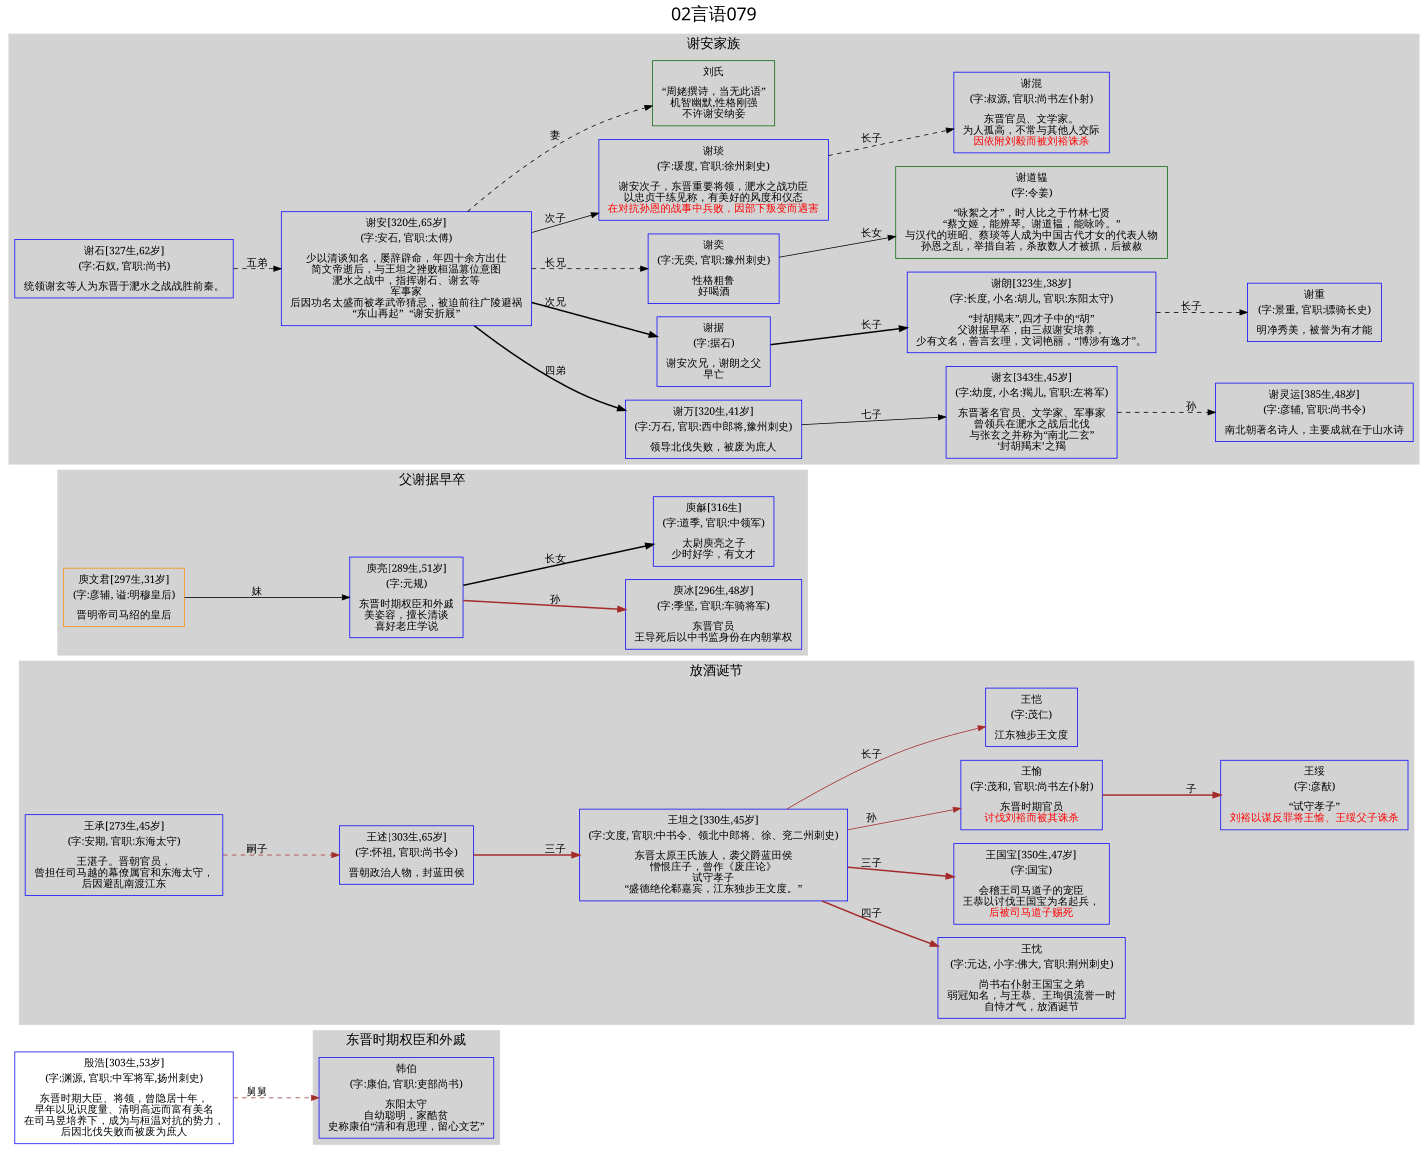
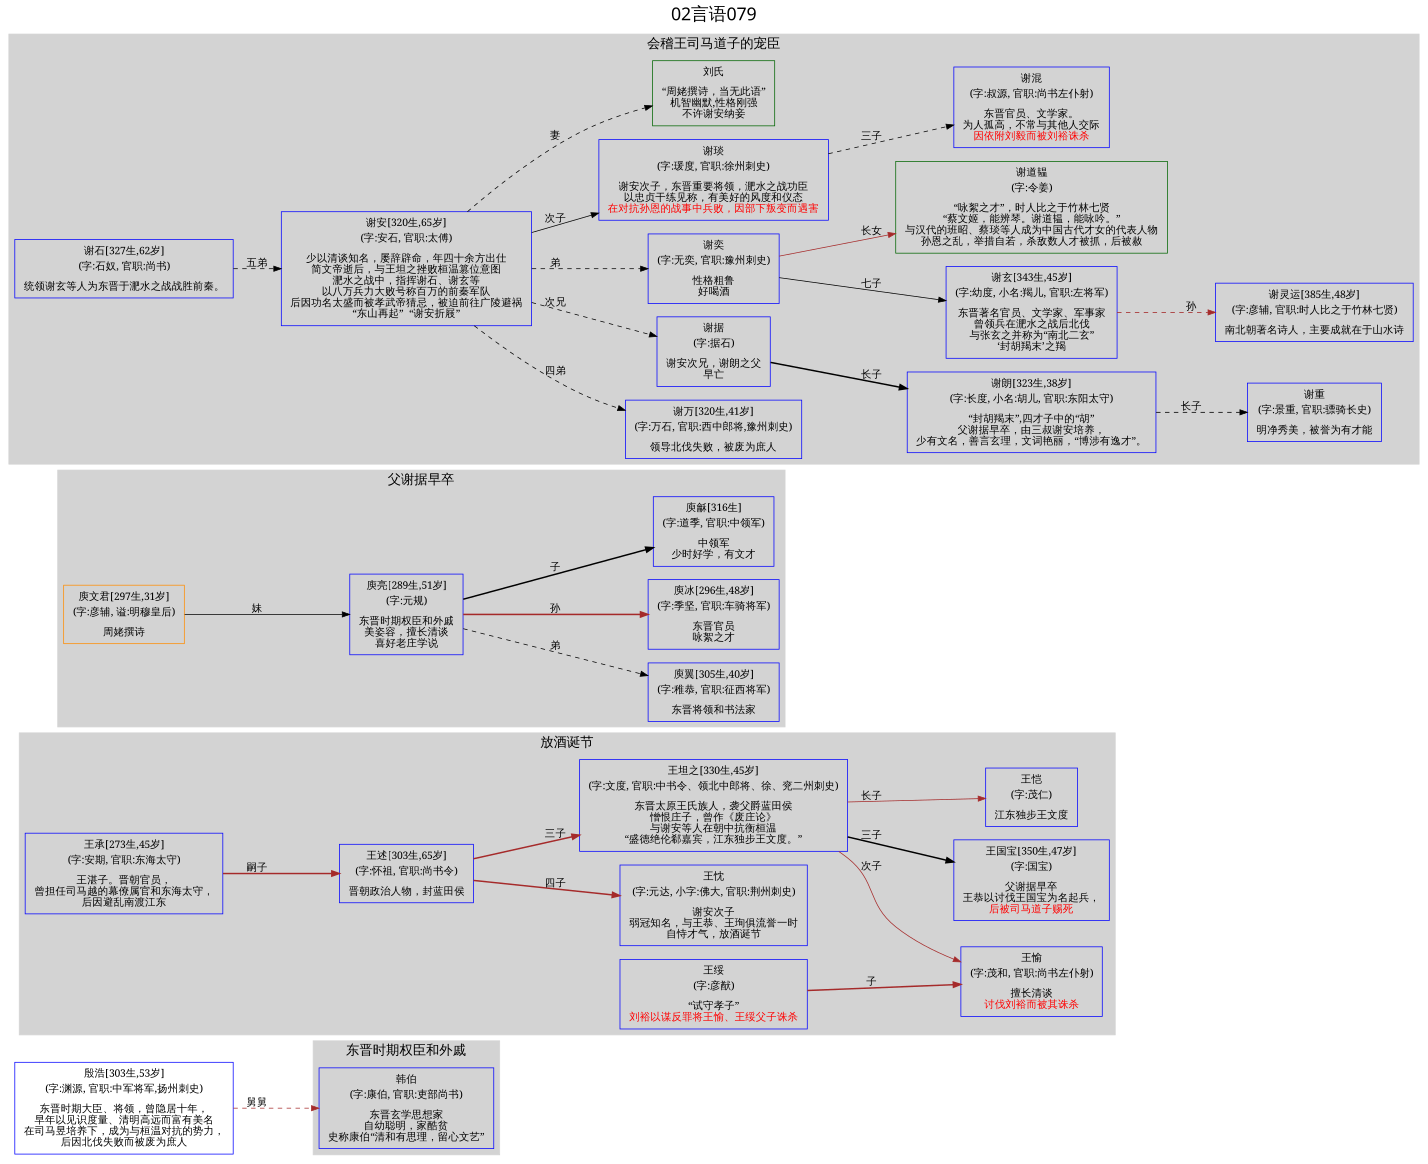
cluster "谢安家族": label "谢安家族" -> "会稽王司马道子的宠臣"
edge "谢琰" -> "谢混": label "长子" -> "三子"
edge "谢奕" -> "谢道韫": color black -> brown
edge "谢安[320生,65岁]" -> "谢奕": label "长兄" -> "弟"
node "谢安[320生,65岁]": text "军事家" -> "以八万兵力大败号称百万的前秦军队"
edge "谢安[320生,65岁]" -> "谢据": style bold -> dashed
edge "谢安[320生,65岁]" -> "谢万[320生,41岁]": style bold -> dashed
node "谢灵运[385生,48岁]": text "(字:彦辅, 官职:尚书令)" -> "(字:彦辅, 官职:时人比之于竹林七贤)"
edge "谢玄[343生,45岁]" -> "谢灵运[385生,48岁]": color black -> brown
edge "谢万[320生,41岁]" -> "谢玄[343生,45岁]": now "谢奕" -> "谢玄[343生,45岁]"
node "庾龢[316生]": text "太尉庾亮之子" -> "中领军"
edge "庾亮[289生,51岁]" -> "庾龢[316生]": label "长女" -> "子"
node "庾文君[297生,31岁]": text "晋明帝司马绍的皇后" -> "周姥撰诗"
node "庾冰[296生,48岁]": text "王导死后以中书监身份在内朝掌权" -> "咏絮之才"
node "庾翼[305生,40岁]": added
edge "王愉" -> "王绥": reversed
node "王愉": text "东晋时期官员" -> "擅长清谈"
edge "王坦之[330生,45岁]" -> "王愉": label "孙" -> "次子"
edge "王承[273生,45岁]" -> "王述[303生,65岁]": style dashed -> bold
edge "王坦之[330生,45岁]" -> "王国宝[350生,47岁]": color brown -> black
node "王坦之[330生,45岁]": text "试守孝子" -> "与谢安等人在朝中抗衡桓温"
node "王国宝[350生,47岁]": text "会稽王司马道子的宠臣" -> "父谢据早卒"
edge "王坦之[330生,45岁]" -> "王忱": now "王述[303生,65岁]" -> "王忱"
node "王忱": text "尚书右仆射王国宝之弟" -> "谢安次子"
node "韩伯": text "东阳太守" -> "东晋玄学思想家"
